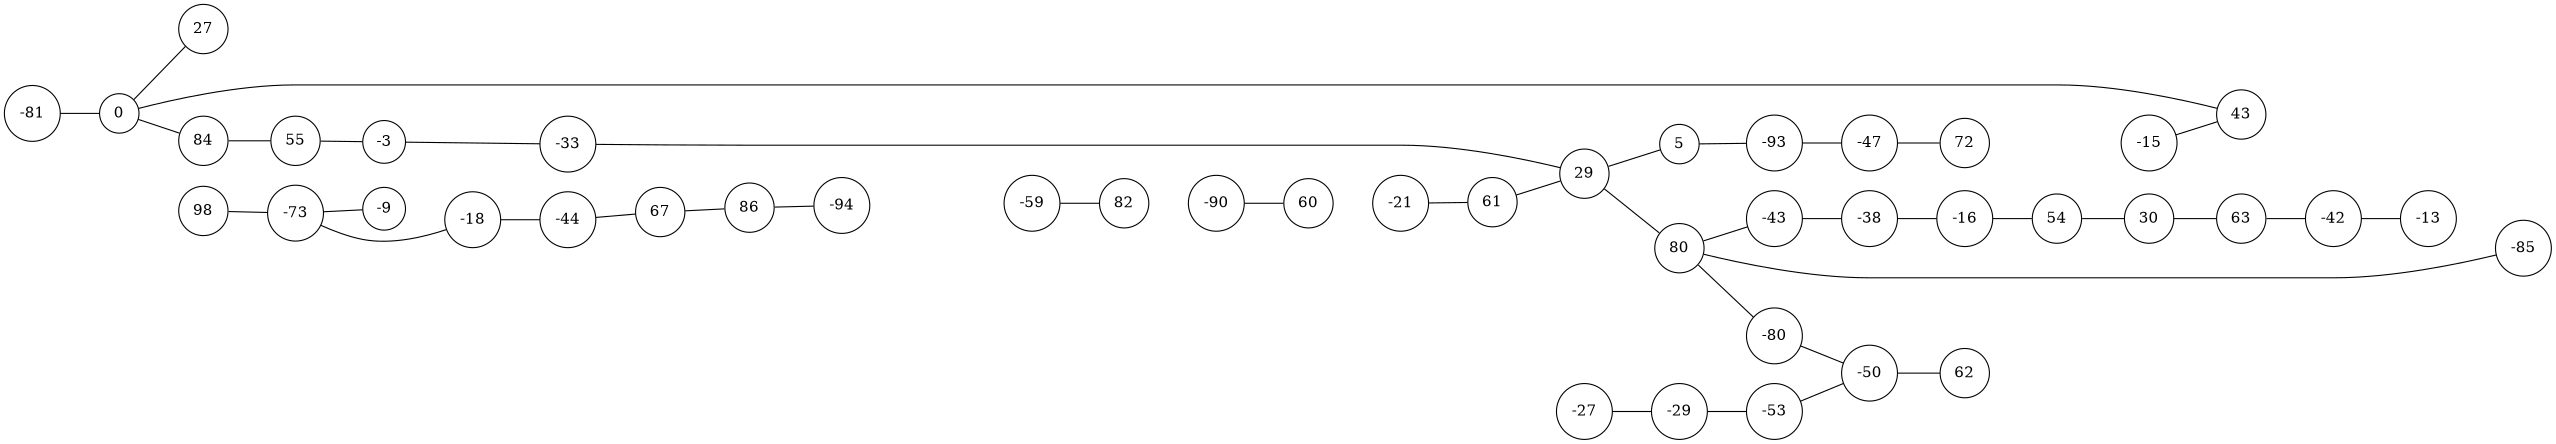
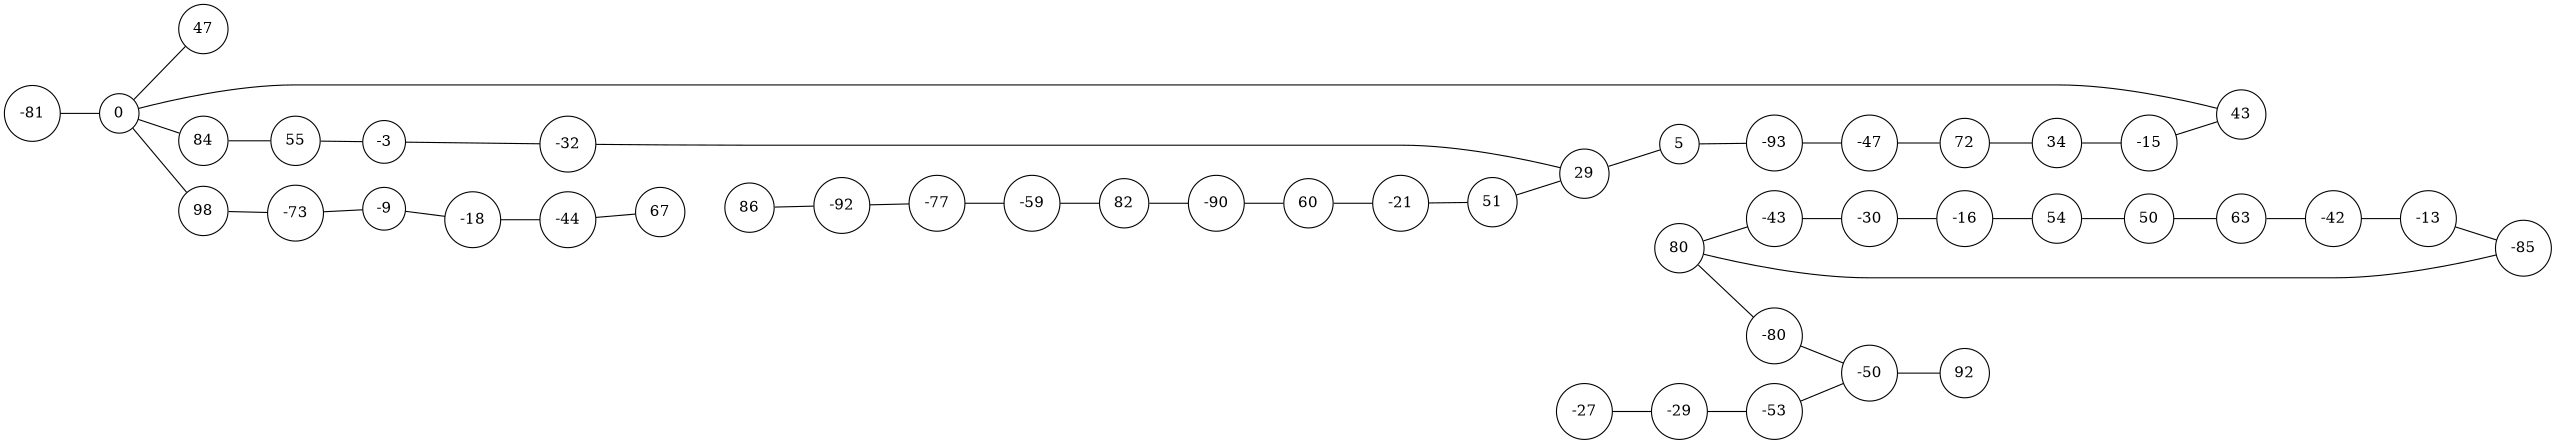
node "27": label "27" -> "47"
node "34": added
node "-33": label "-33" -> "-32"
edge "0" -- "98": added
node "61": label "61" -> "51"
node "-77": added
edge "82" -- "-90": added
edge "60" -- "-21": added
node "-94": label "-94" -> "-92"
edge "86" -- "67": removed
edge "29" -- "80": removed
node "-38": label "-38" -> "-30"
node "30": label "30" -> "50"
edge "-13" -- "-85": added
edge "-73" -- "-18": now "-9" -- "-18"
node "62": label "62" -> "92"
